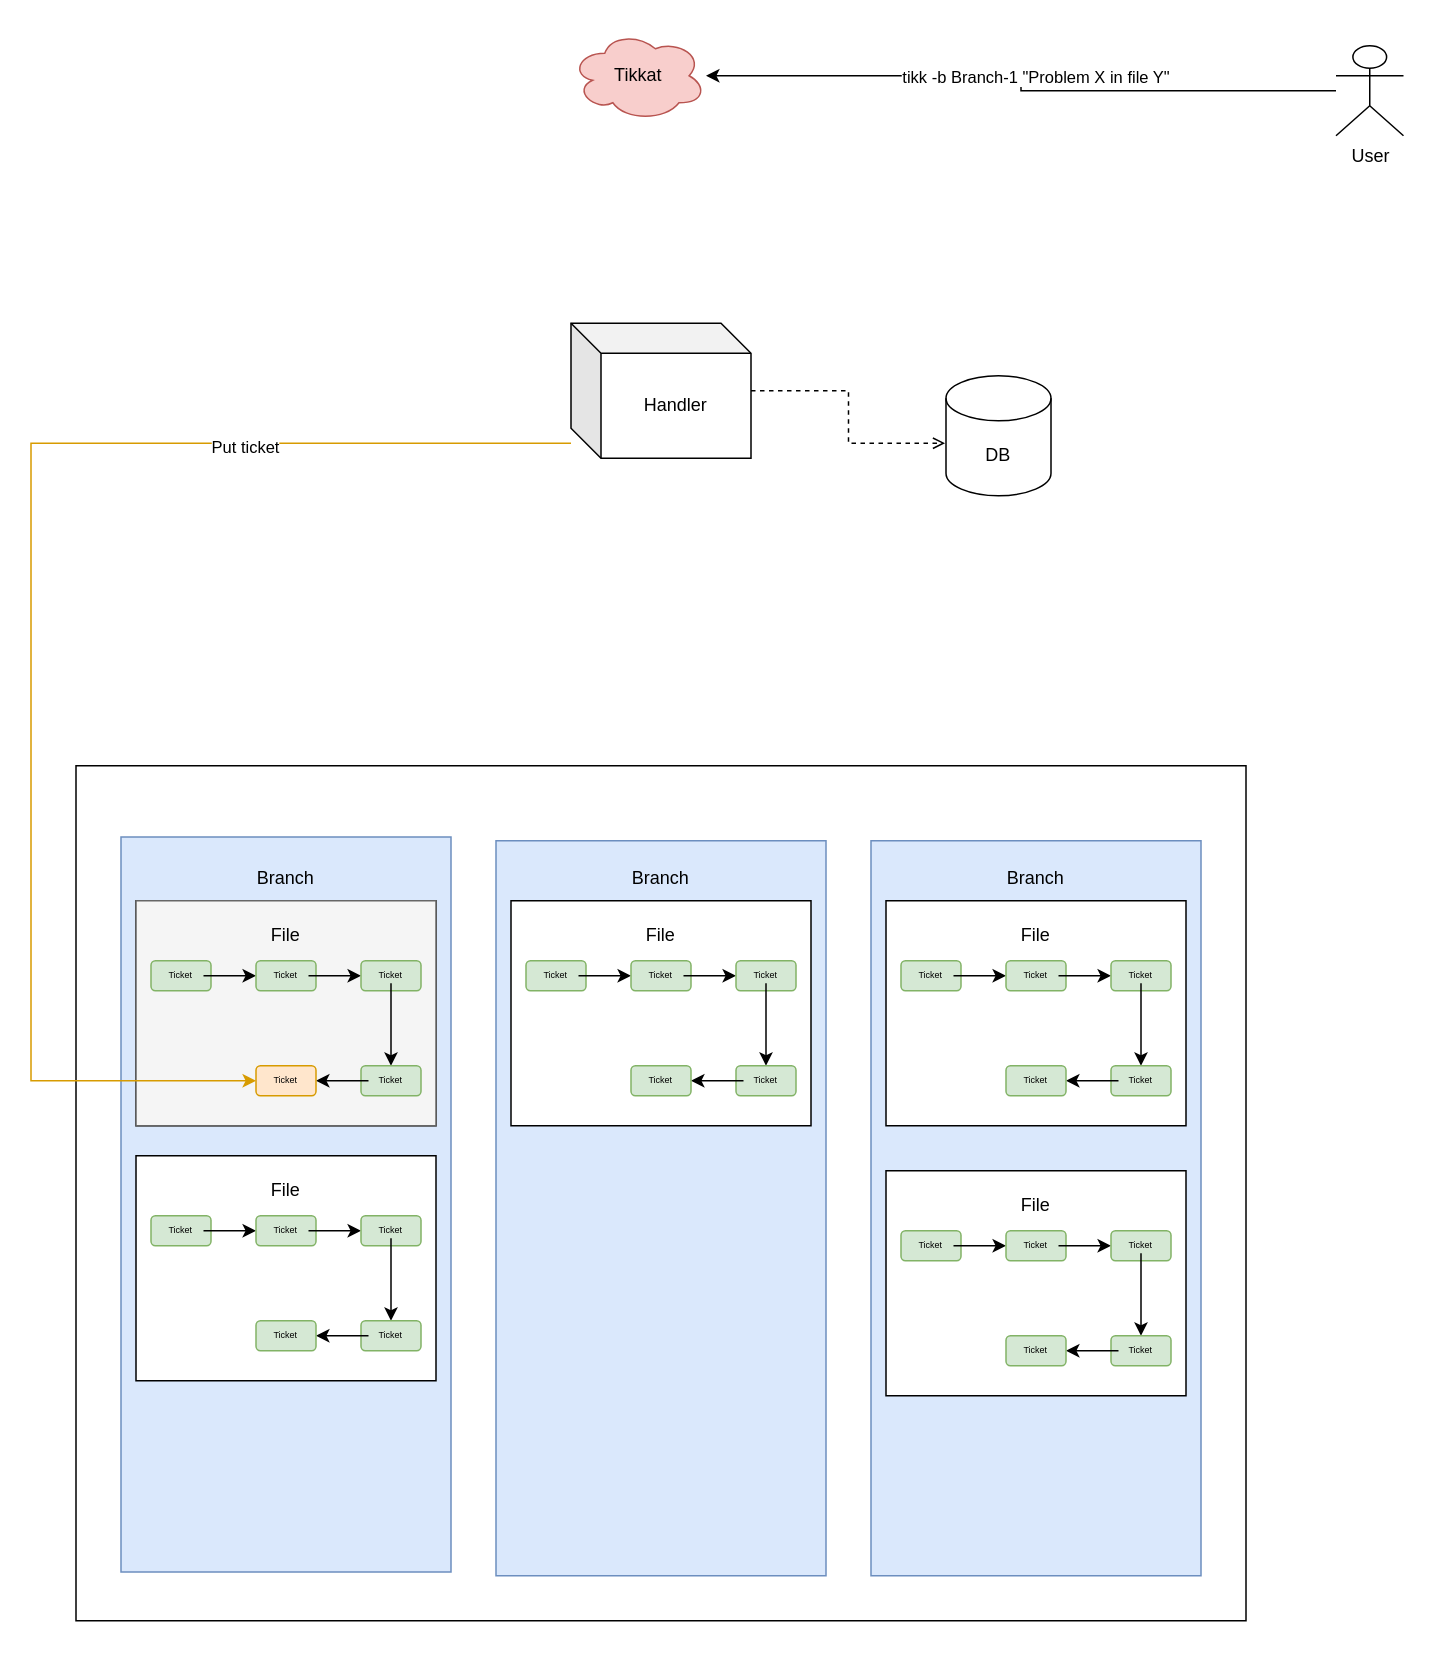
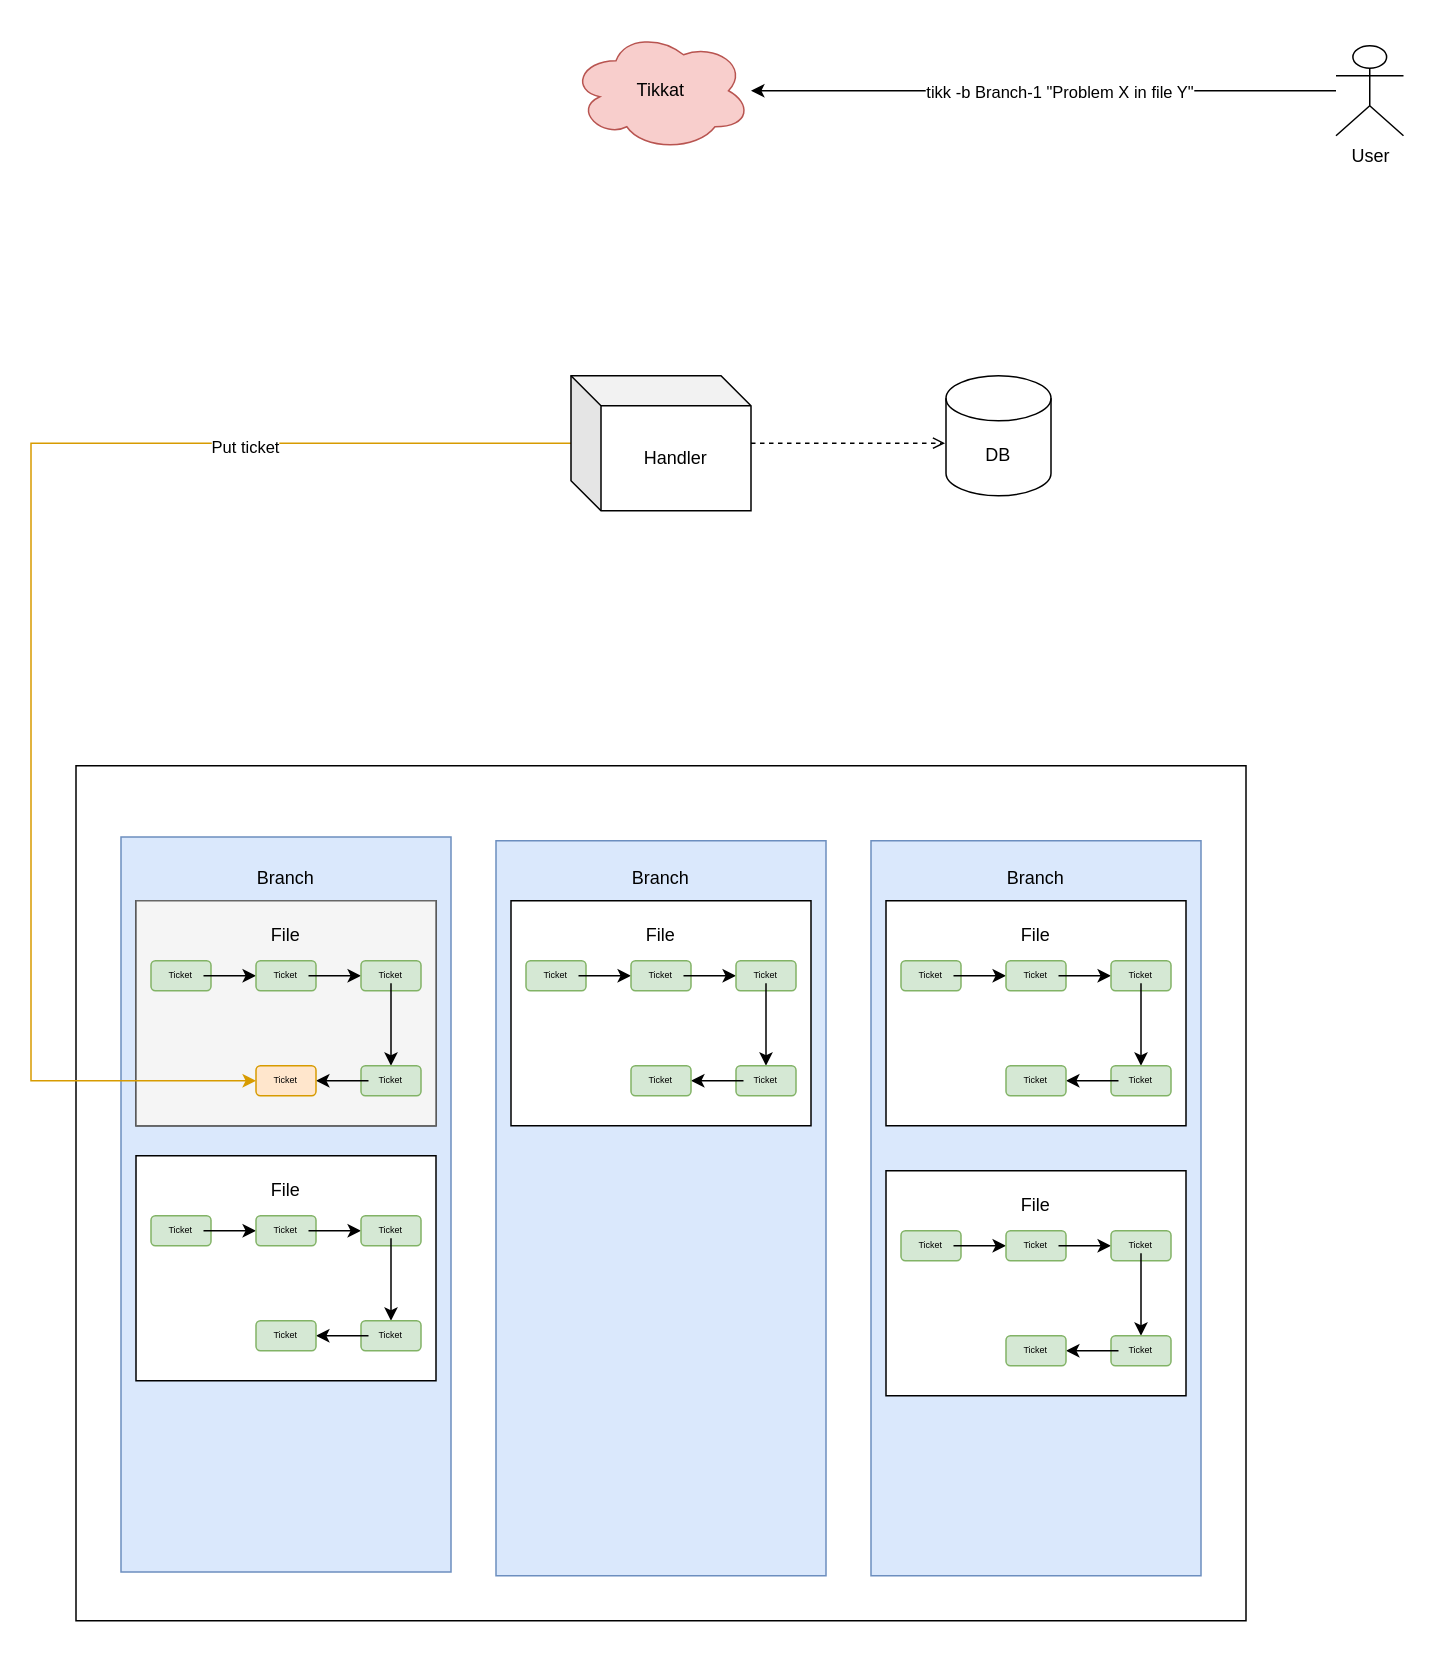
node "Tikkat": size 135x90 -> 180x120
node "Handler": moved (661, 391) -> (661, 443)
